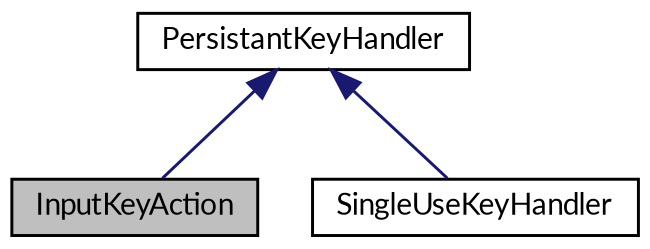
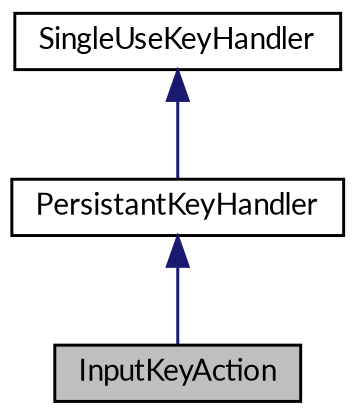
edge "SingleUseKeyHandler" -> "PersistantKeyHandler": reversed
